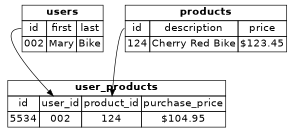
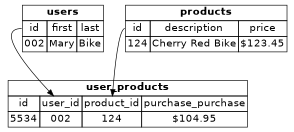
node "user_products": text "purchase_price" -> "purchase_purchase"
